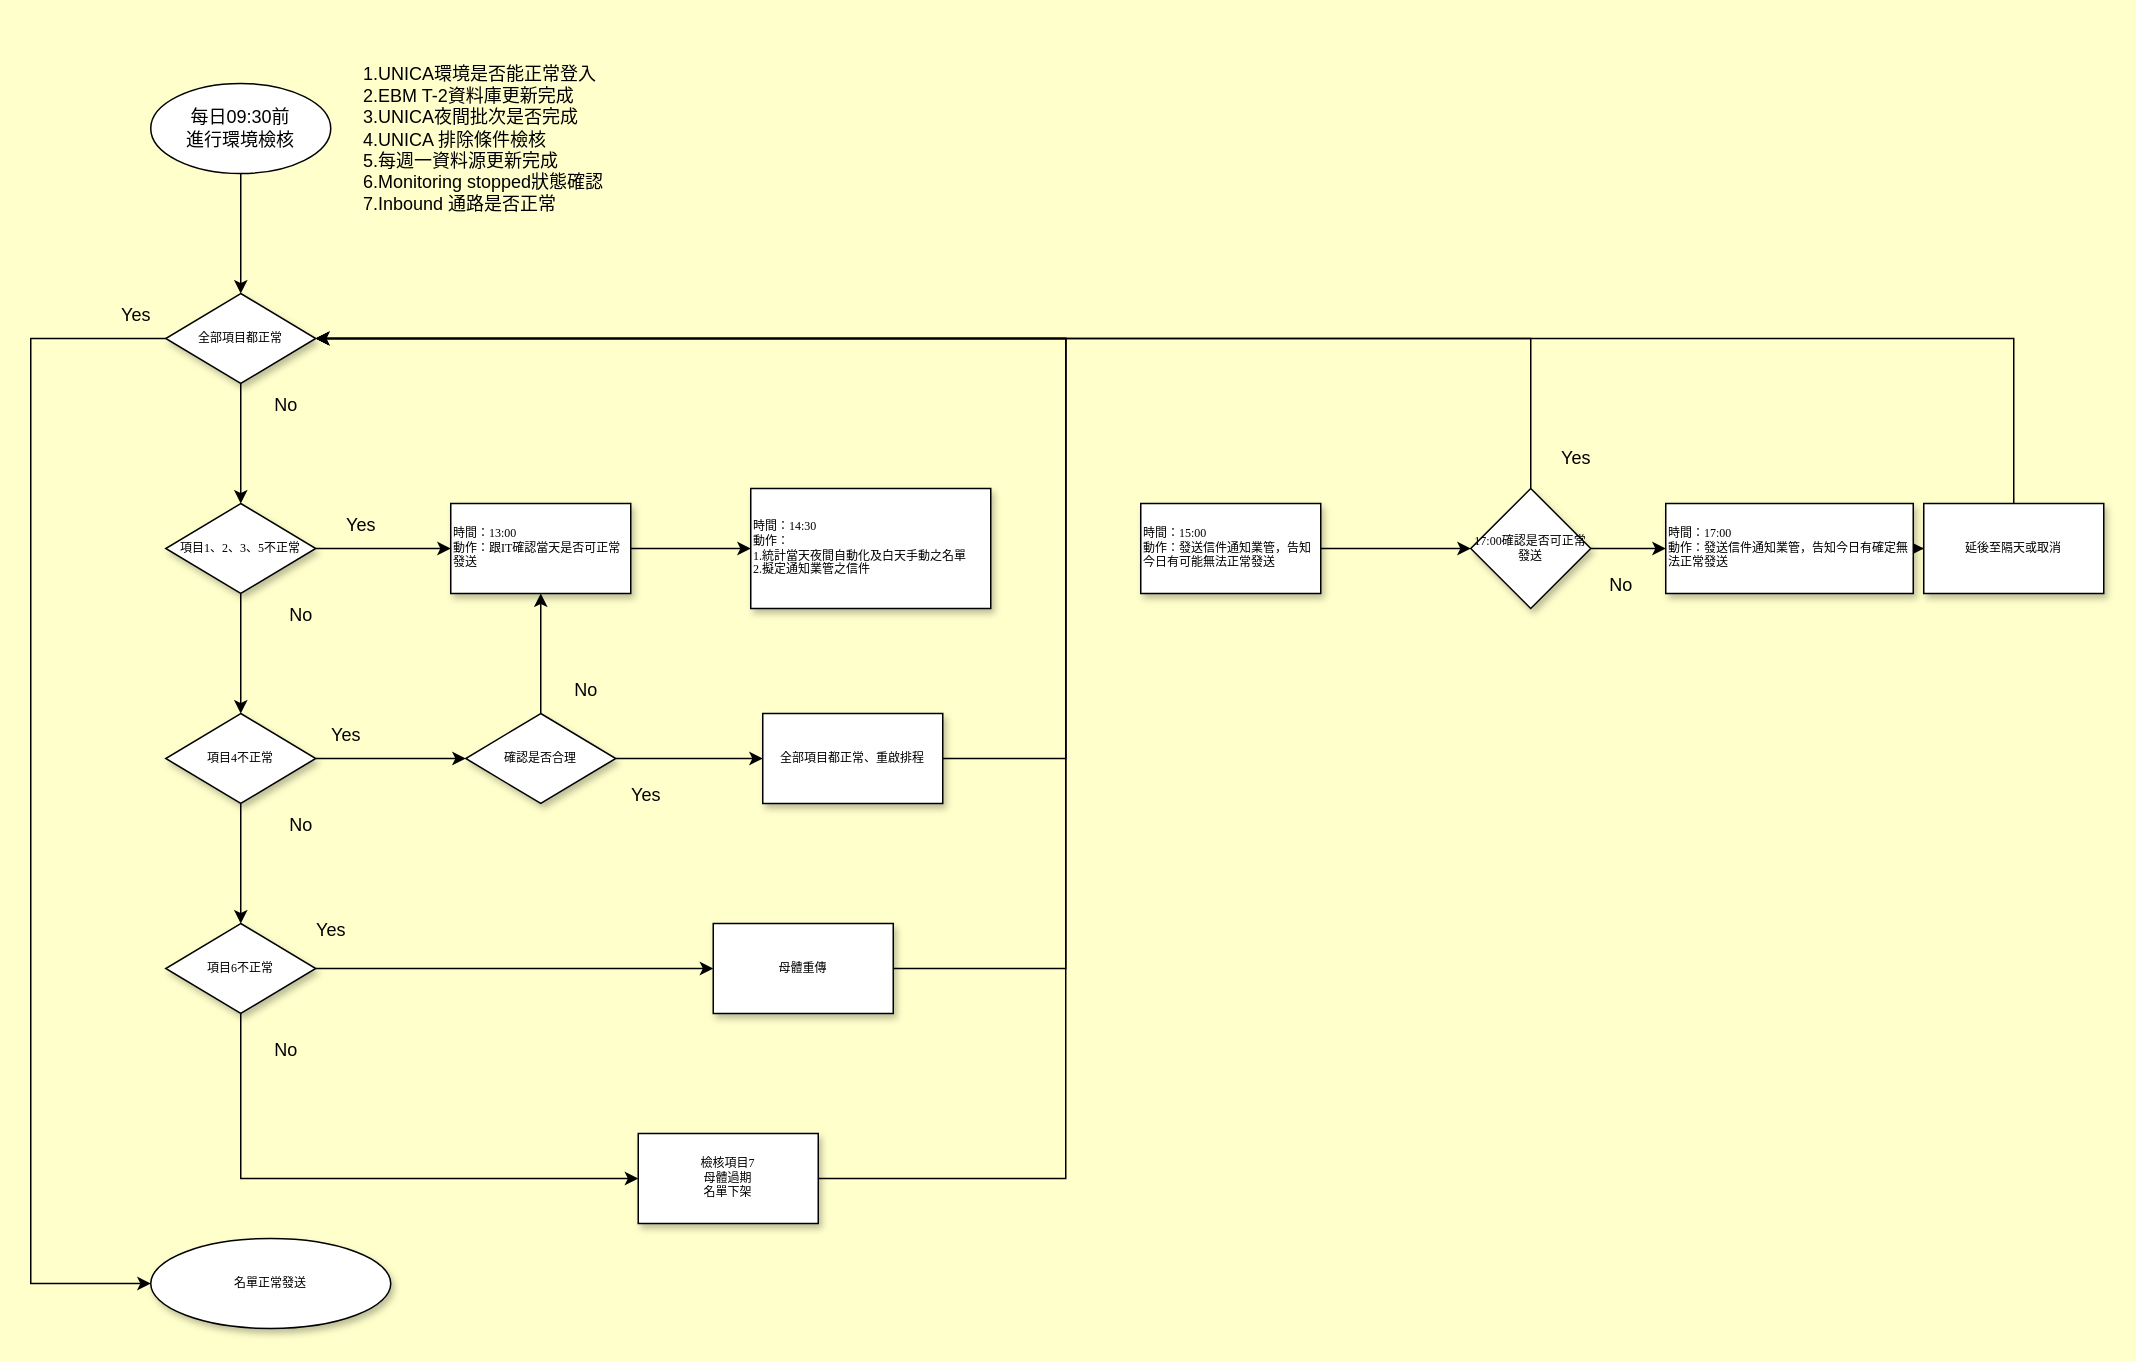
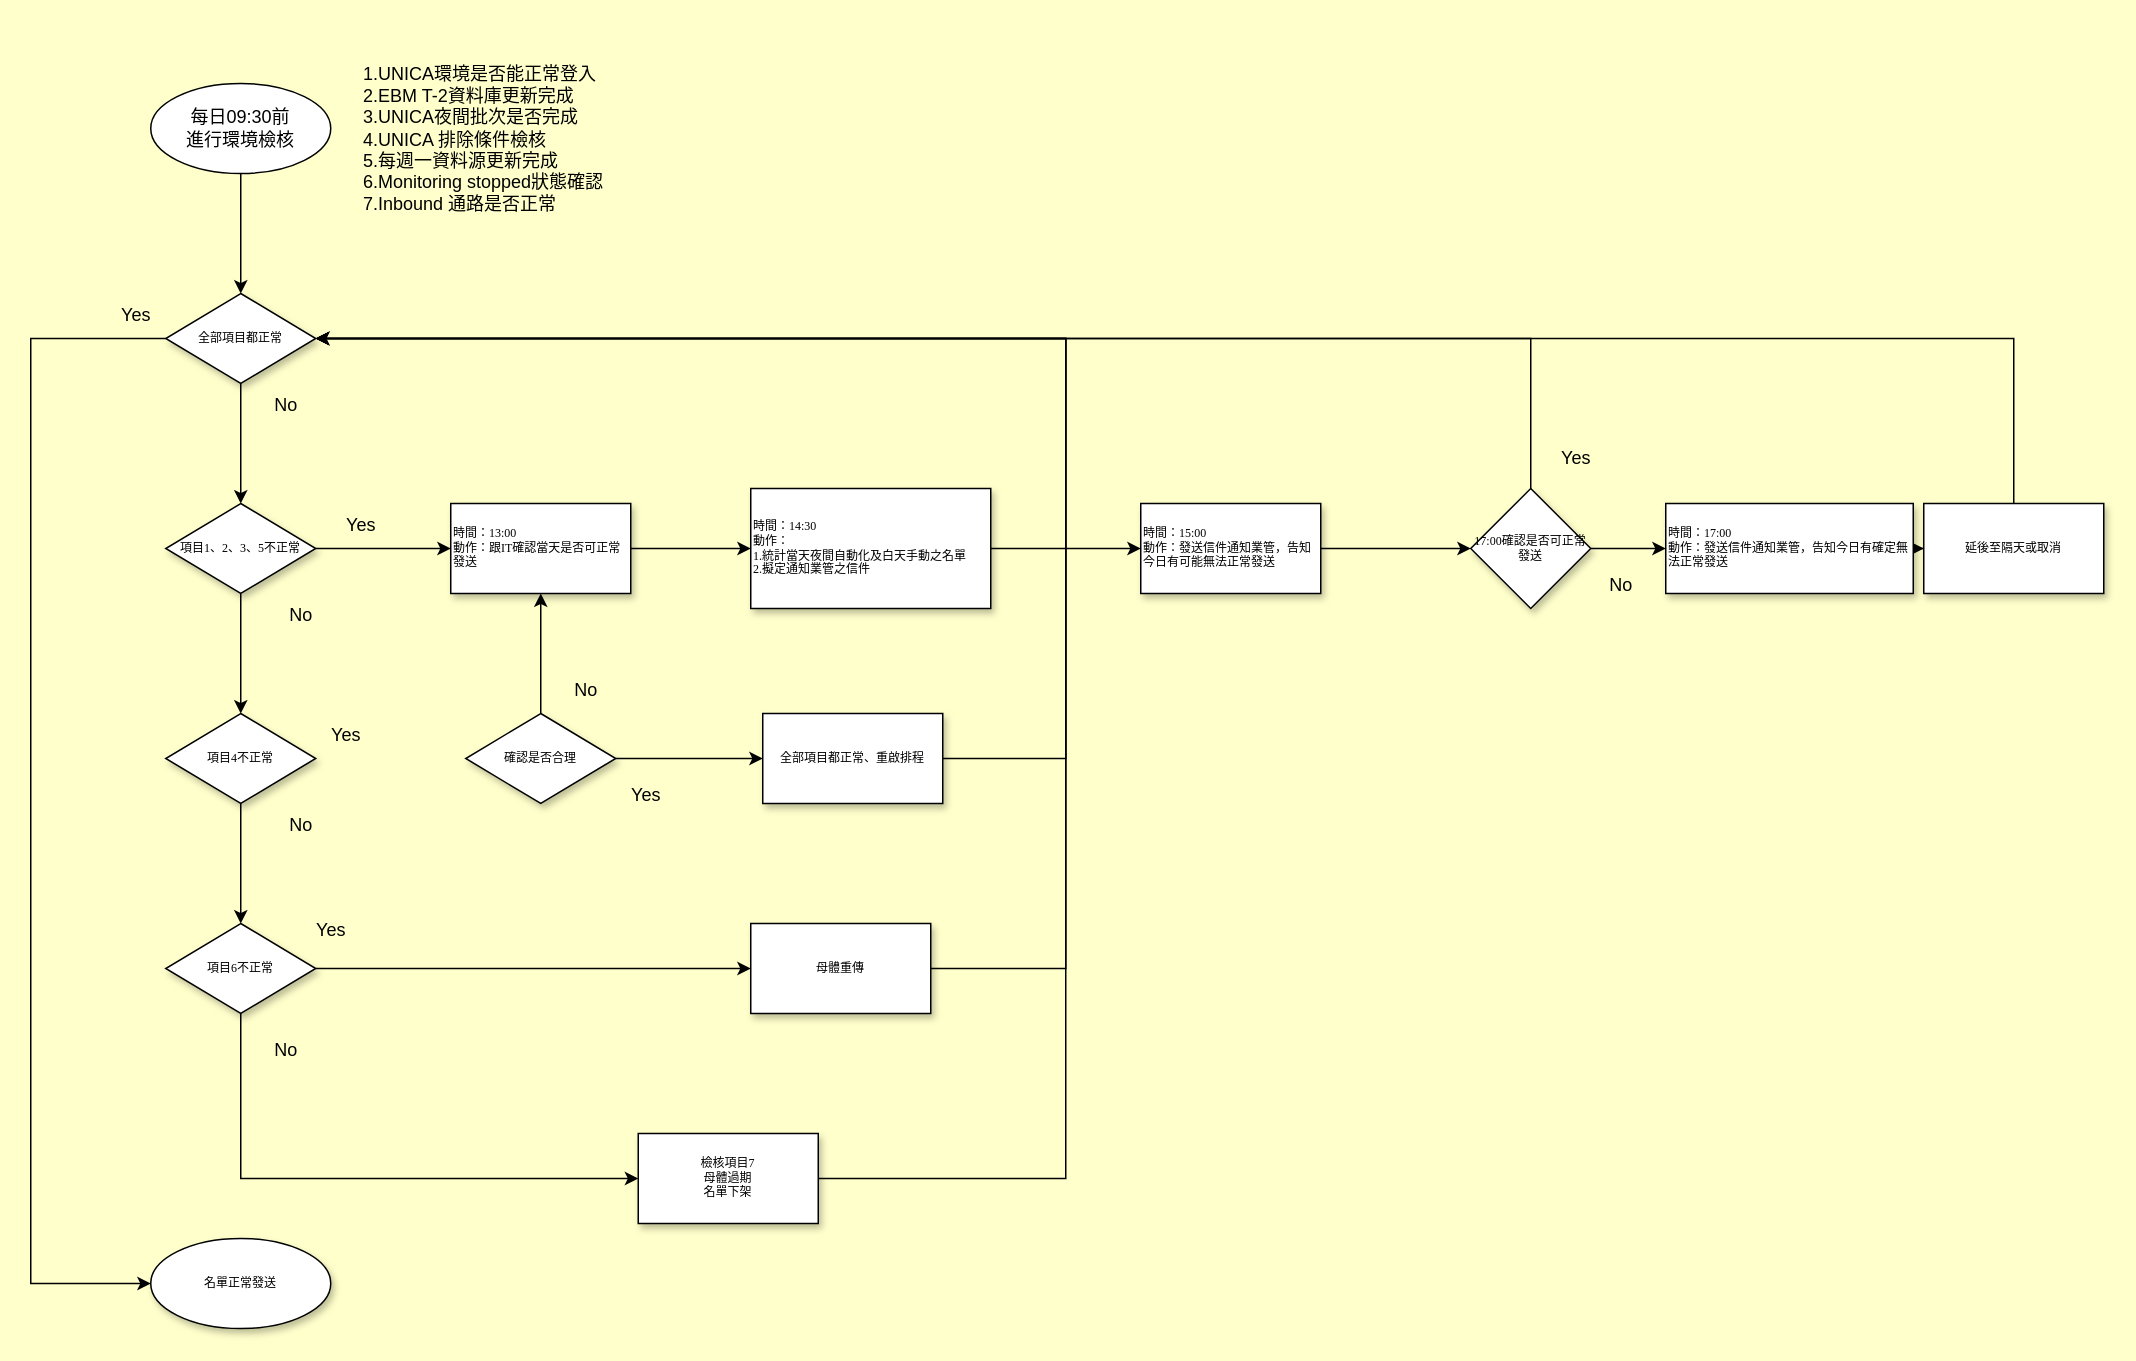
edge "時間：14:30 動作： 1.統計當天夜間自動化及白天手動之名單 2.擬定通知業管之信件" -> "時間：15:00 動作：發送信件通知業管，告知今日有可能無法正常發送": added
edge "項目4不正常" -> "確認是否合理": removed
node "母體重傳": moved (803, 968) -> (841, 968)
node "名單正常發送": size 240x90 -> 180x90
